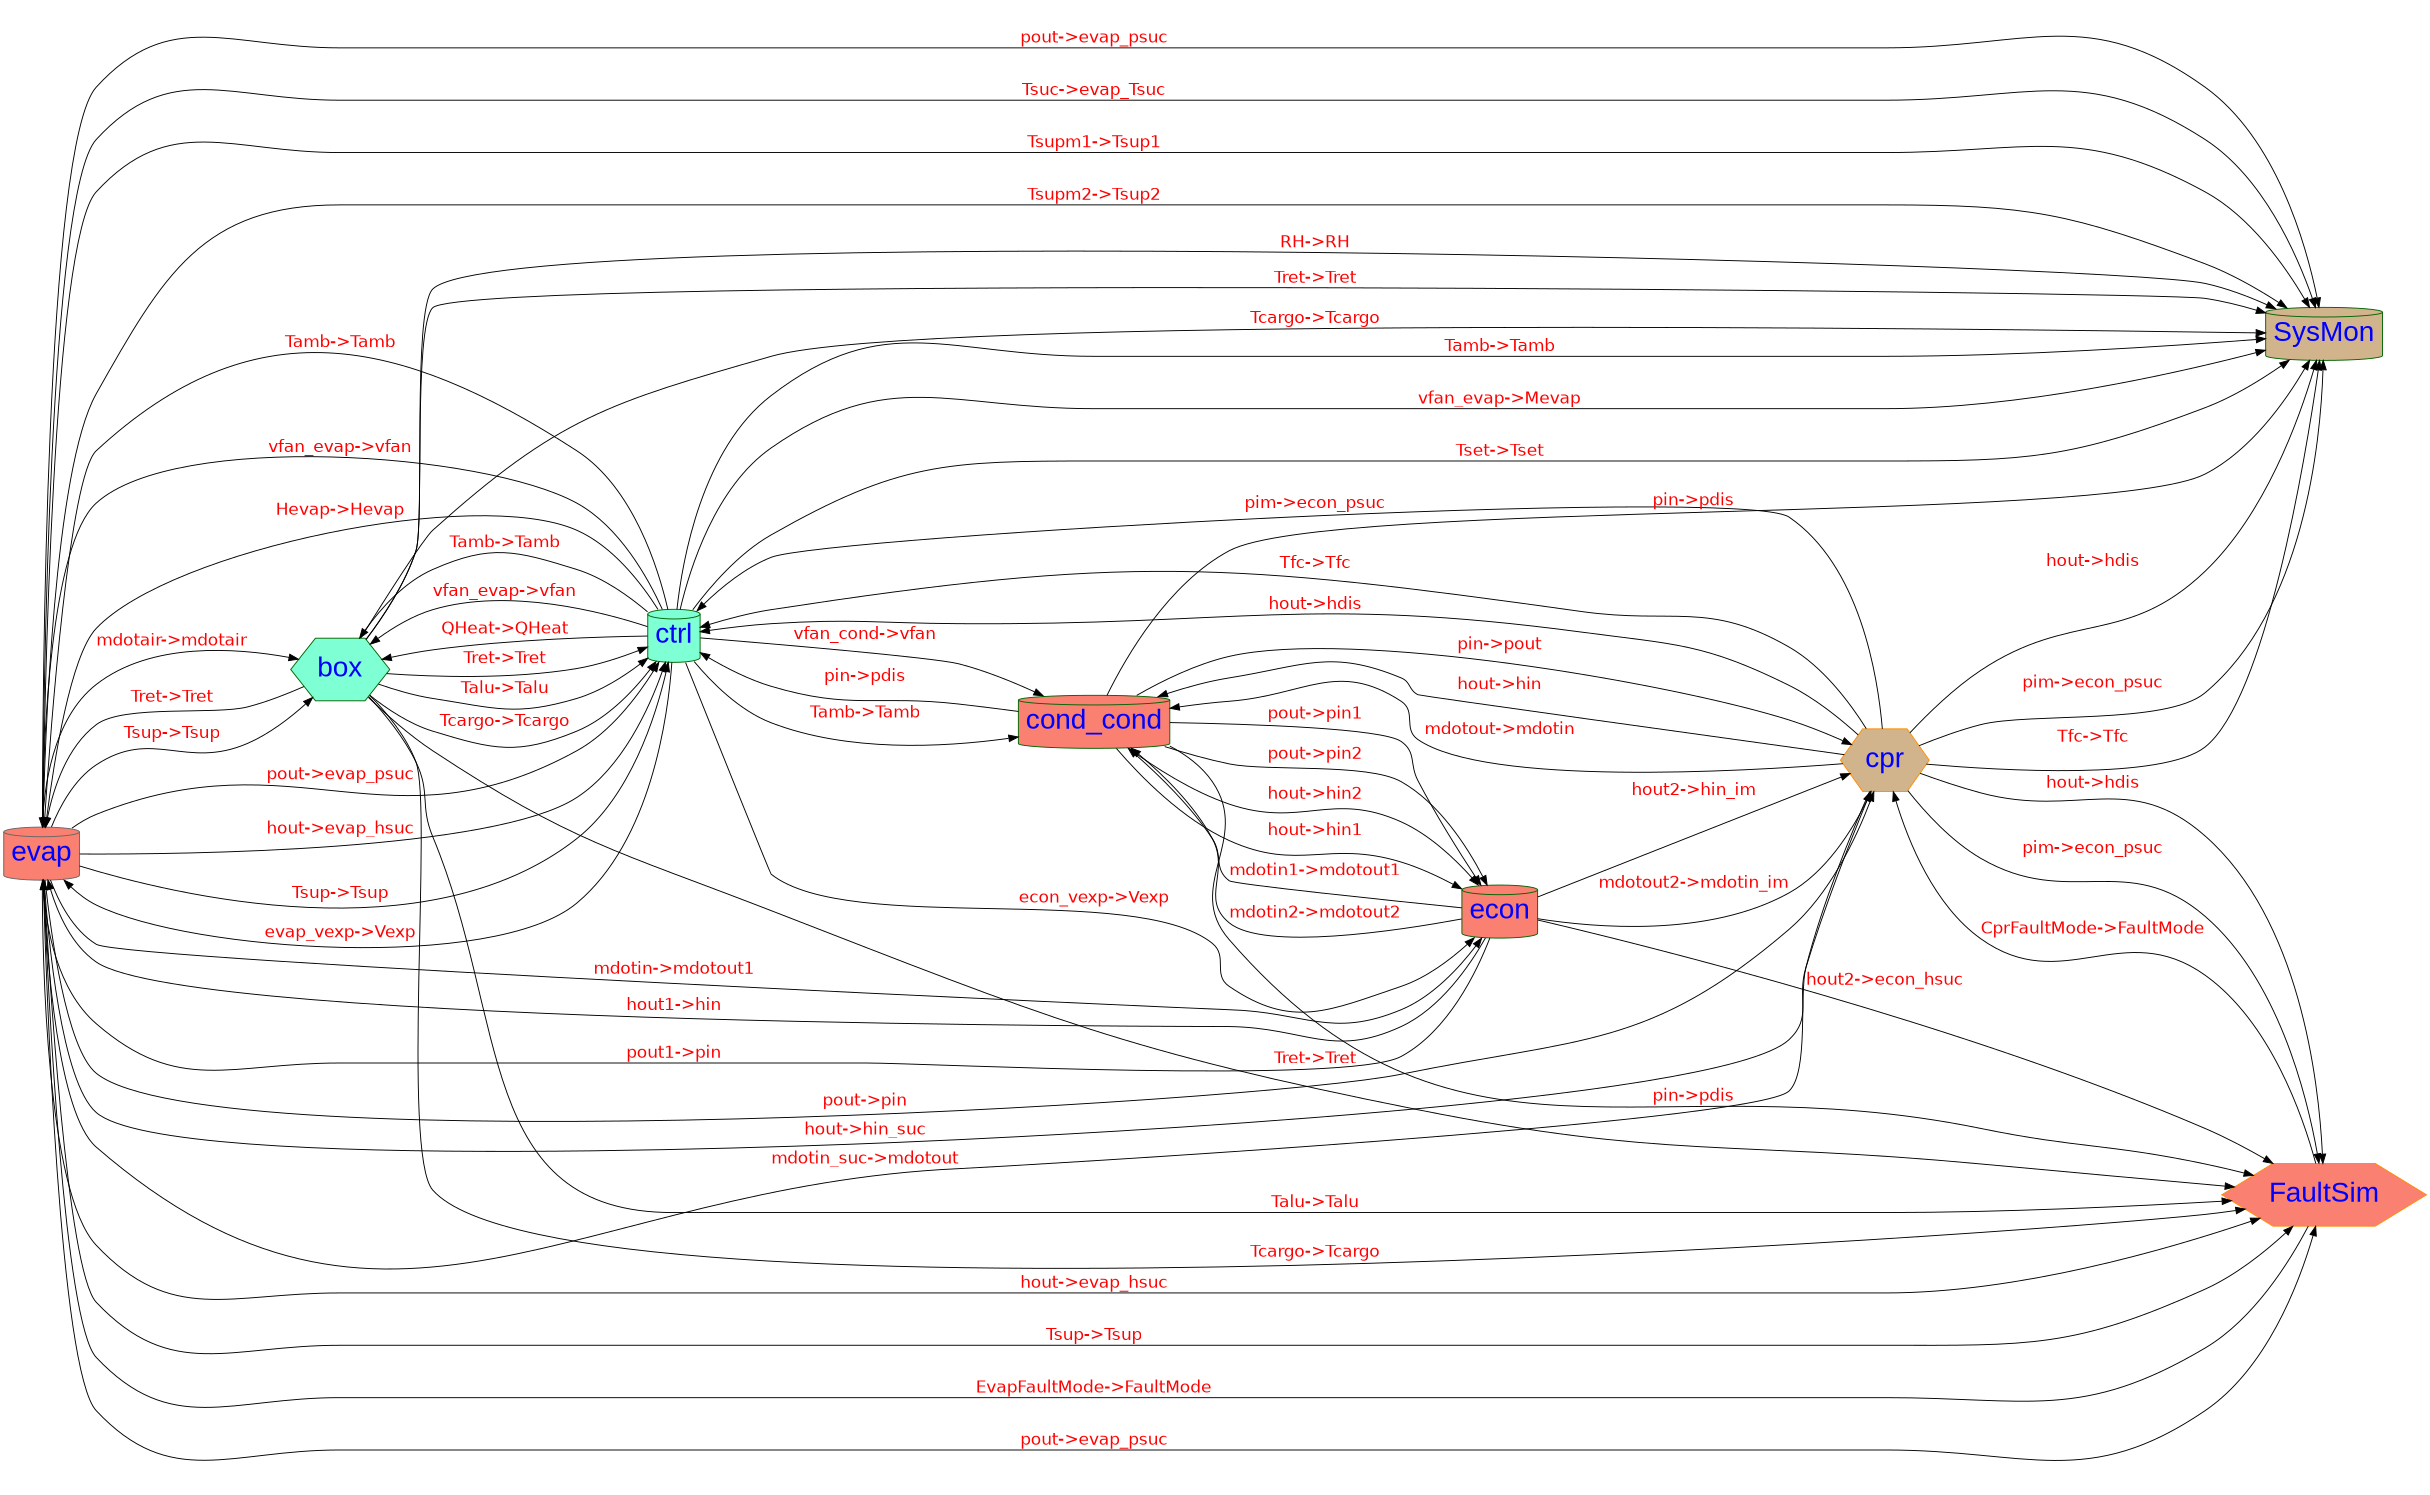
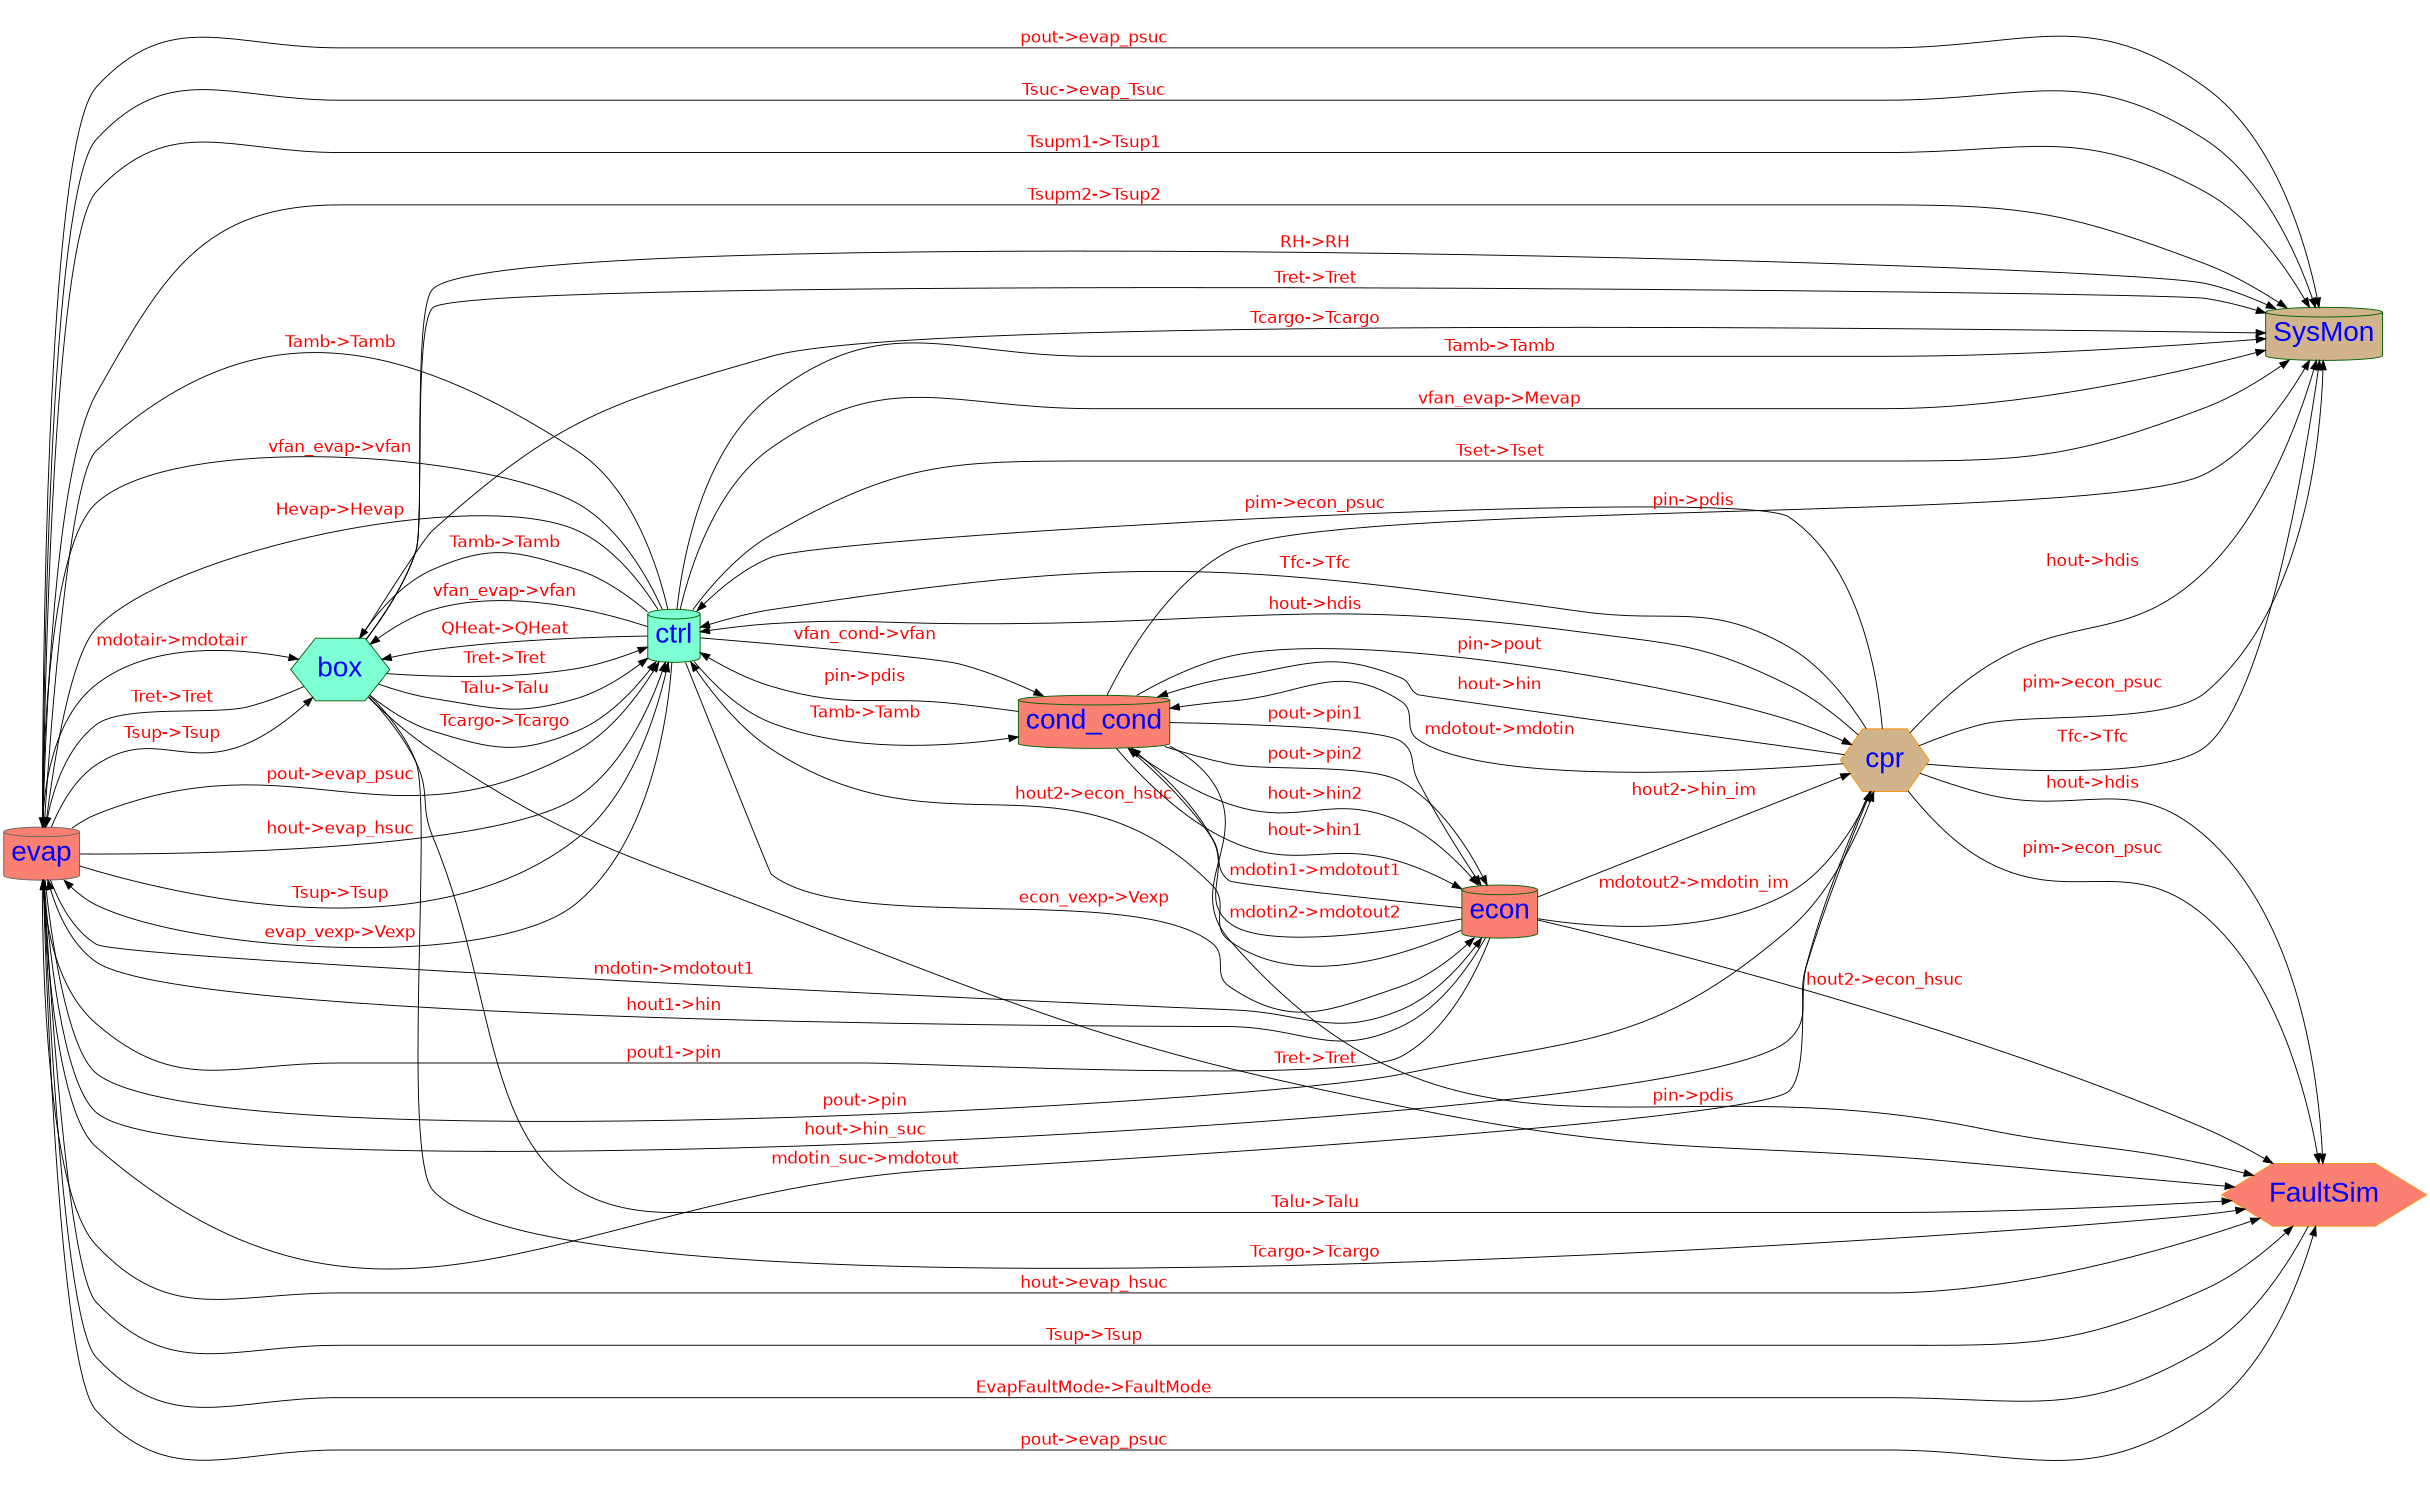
edge "econ" -> "ctrl": added, label "hout2->econ_hsuc"
edge "FaultSim" -> "cpr": removed, label "CprFaultMode->FaultMode"
